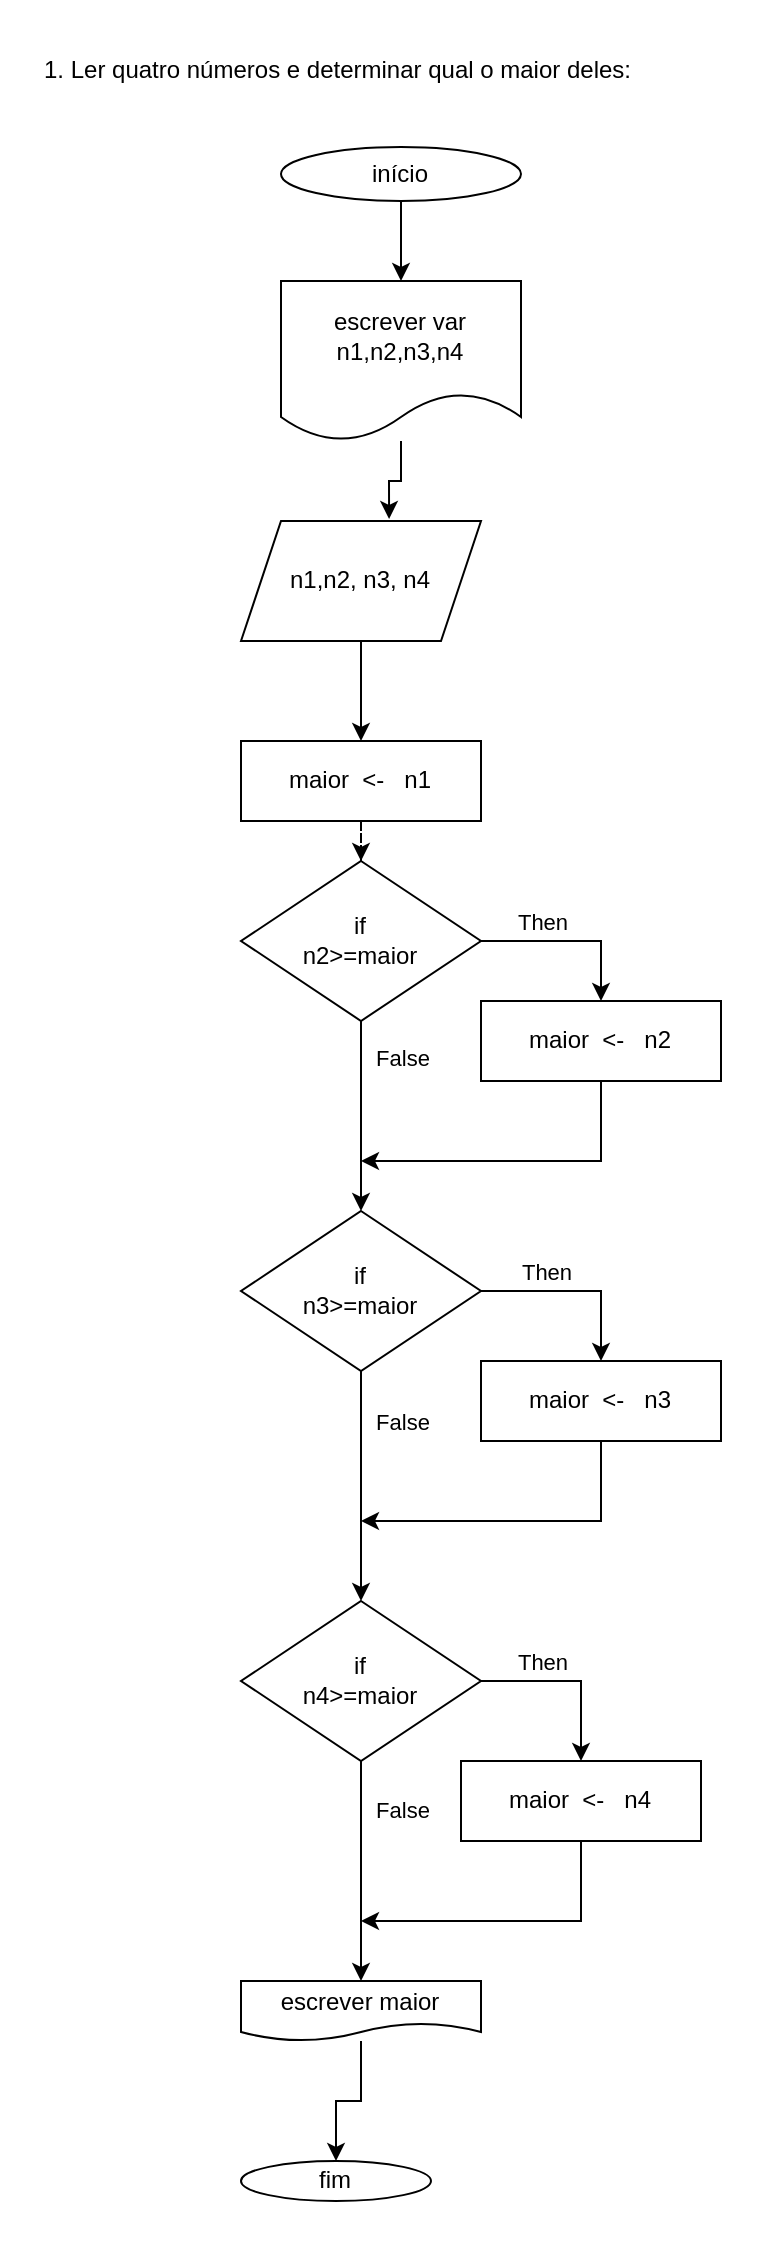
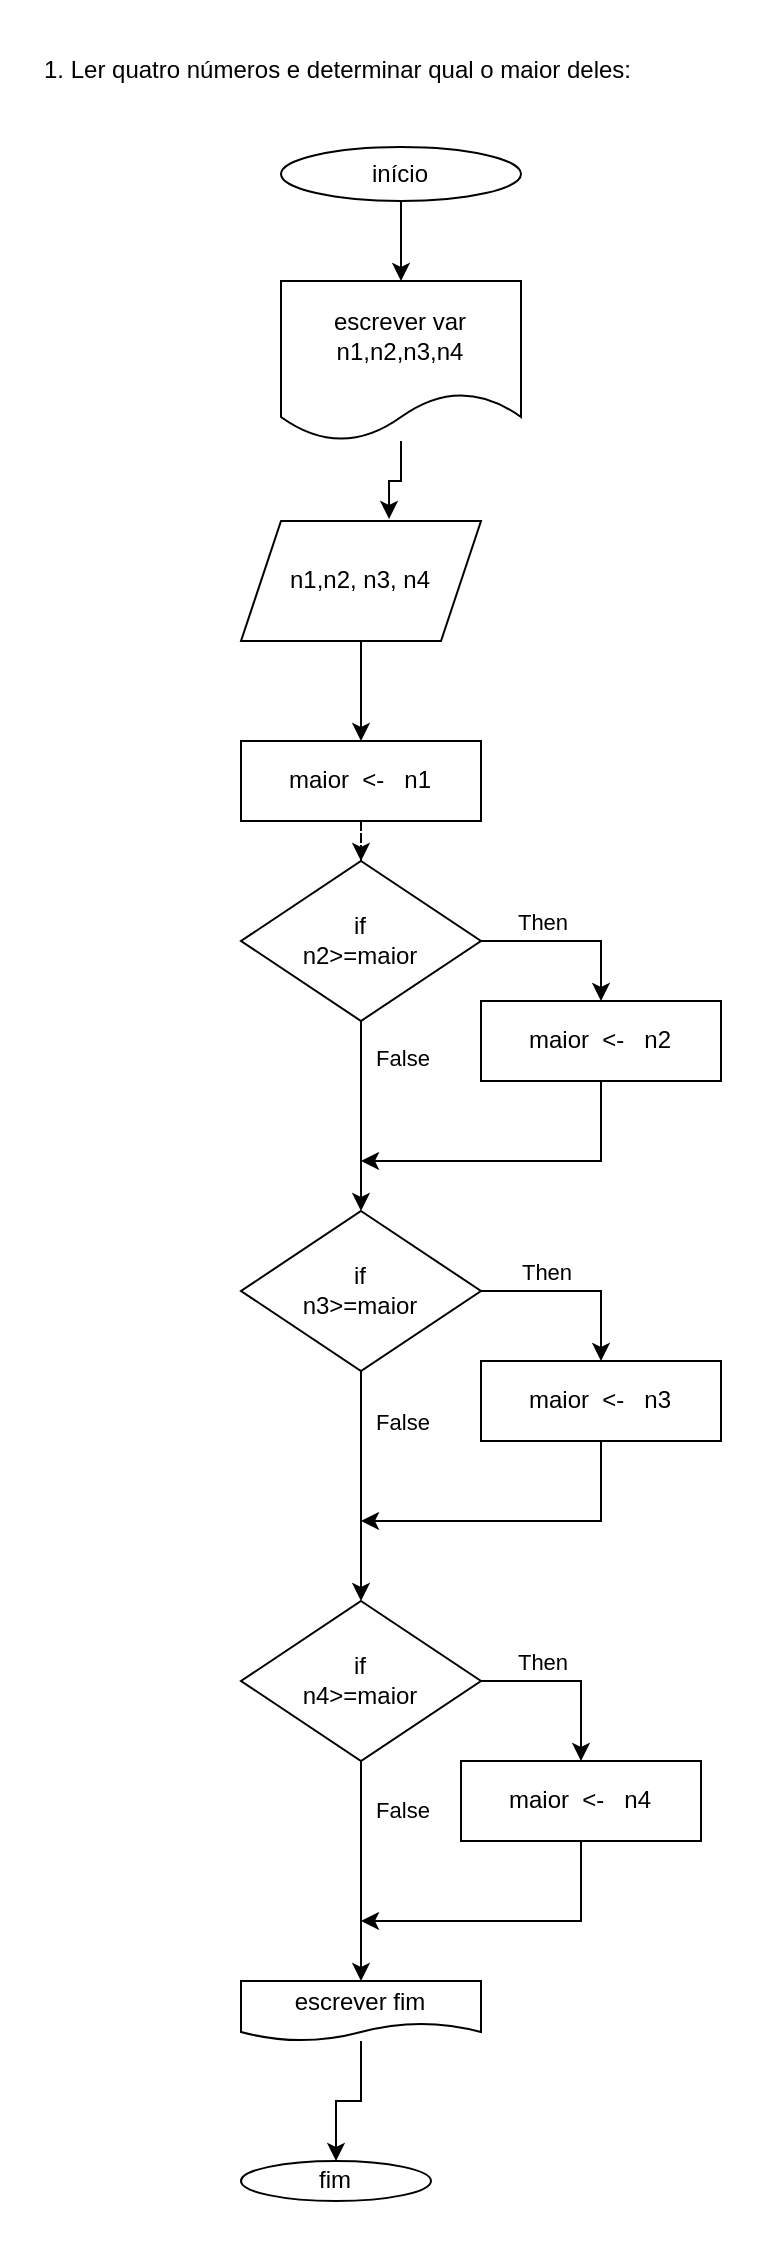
node "escrever maior": label "escrever maior" -> "escrever fim"
